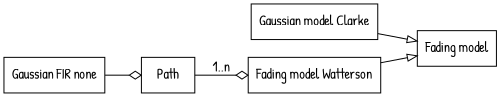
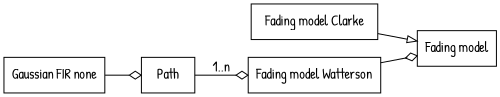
node "Gaussian model Clarke": label "Gaussian model Clarke" -> "Fading model Clarke"
edge "Fading model Watterson" -> "Fading model": arrowhead empty -> ediamond
